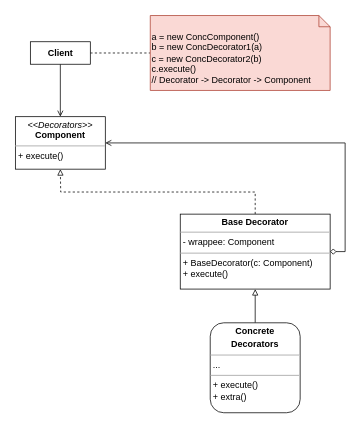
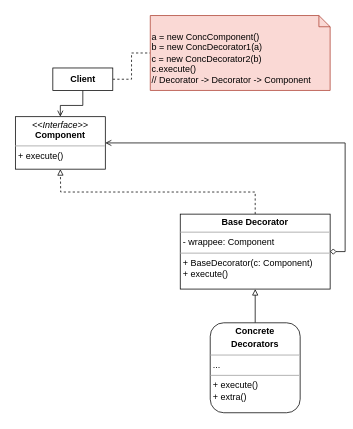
node "Client": moved (60, 53) -> (83, 79)
node "<<Decorators>> Component + execute()": label "<<Decorators>> Component + execute()" -> "<<Interface>> Component + execute()"
